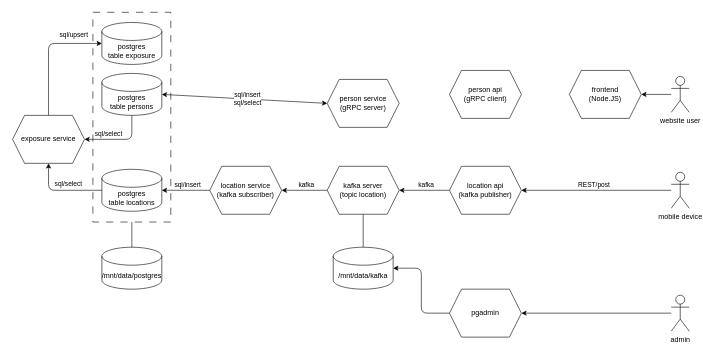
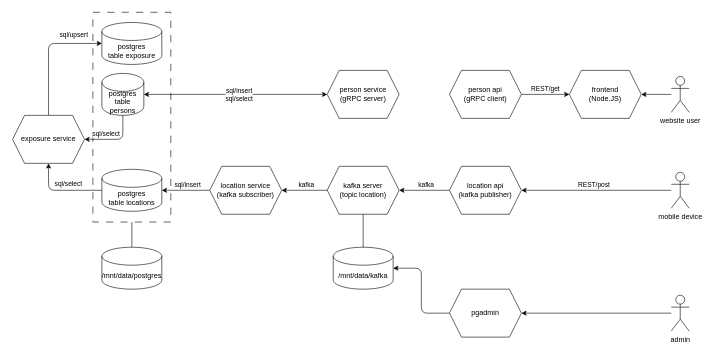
node "postgres table persons": size 60x42 -> 42x42
edge "person api (gRPC client)" -> "frontend (Node.JS)": added, label "REST/get"
node "person service (gRPC server)": moved (363, 104) -> (363, 95)
